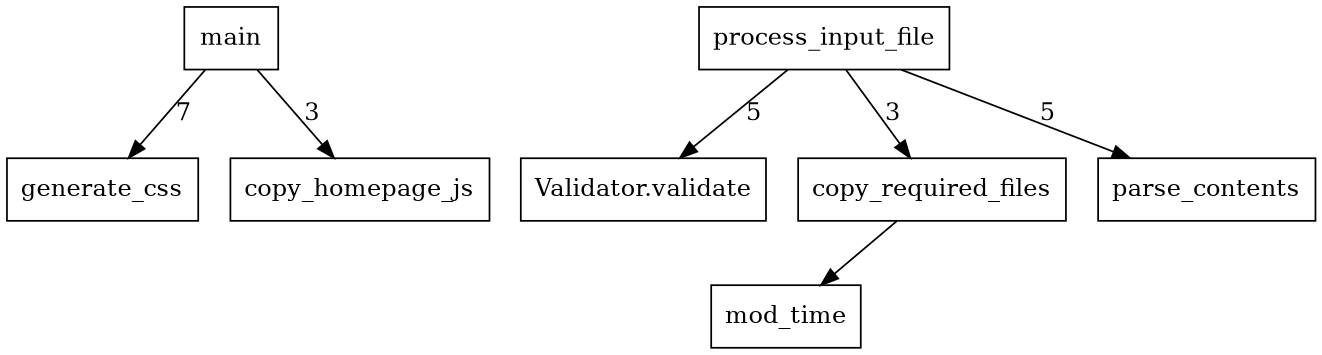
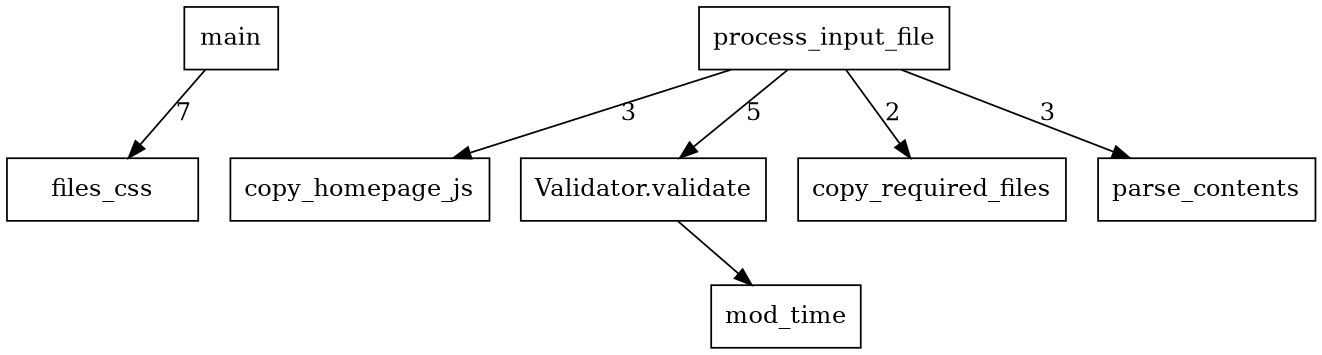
edge "main" -> "copy_homepage_js": now "process_input_file" -> "copy_homepage_js"
edge "process_input_file" -> "copy_required_files": label "3" -> "2"
edge "process_input_file" -> "parse_contents": label "5" -> "3"
node "generate_css": label "generate_css" -> "files_css"
edge "copy_required_files" -> "mod_time": now "Validator.validate" -> "mod_time"
